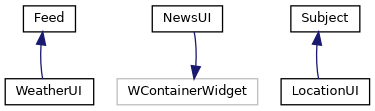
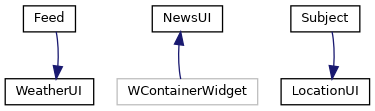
edge "NewsUI" -> "WContainerWidget": reversed
edge "WeatherUI" -> "Feed": reversed
edge "LocationUI" -> "Subject": reversed
